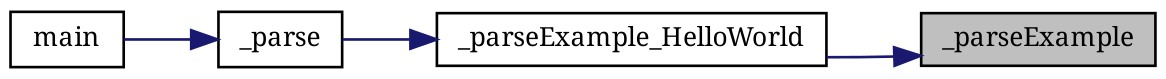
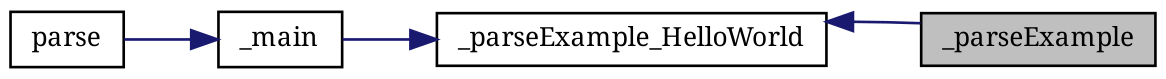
node "main": label "main" -> "parse"
node "_parse": label "_parse" -> "_main"
edge "_parseExample_HelloWorld" -> "_parseExample": reversed
